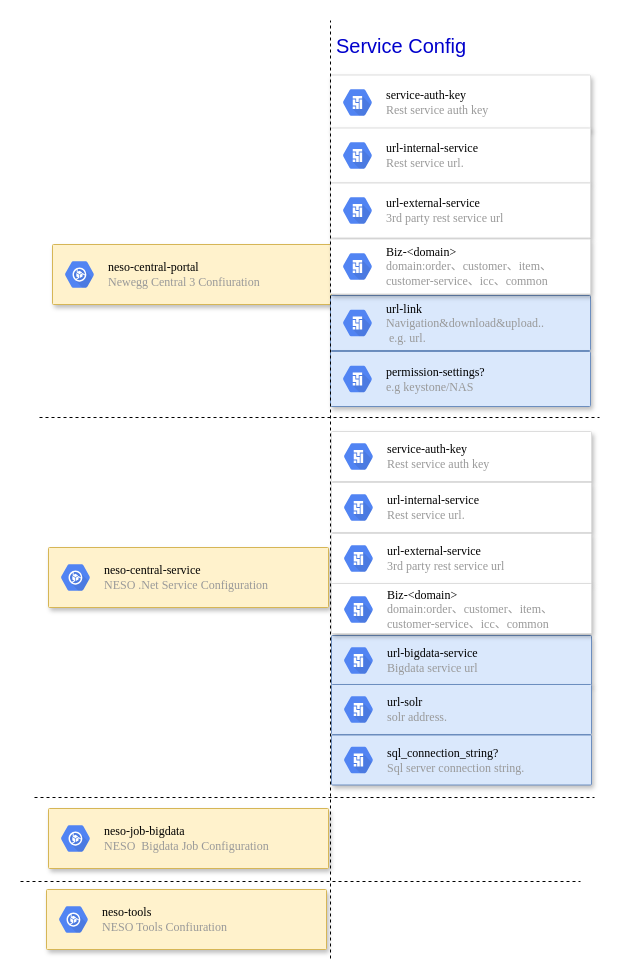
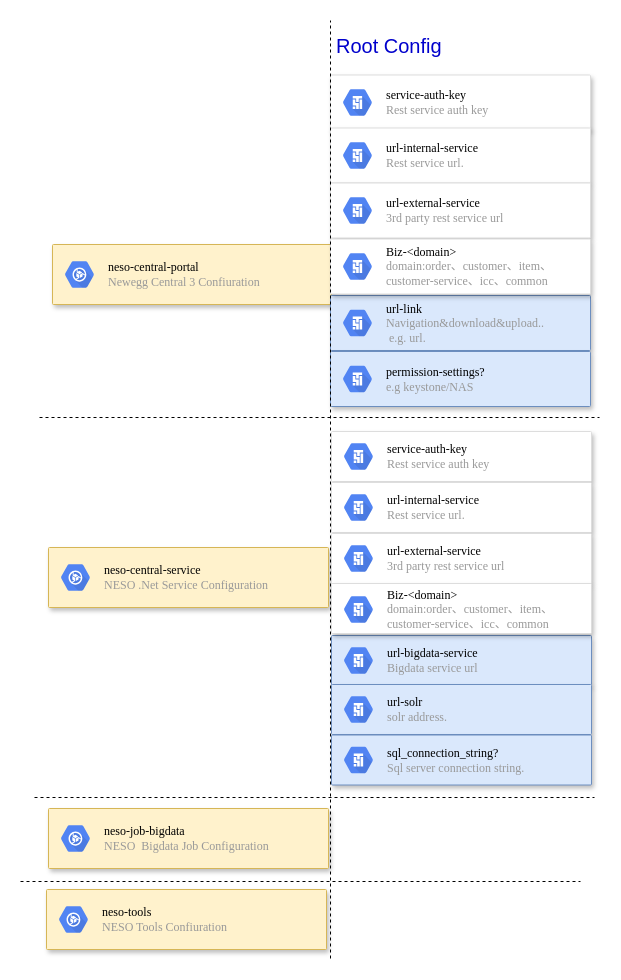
node "Service Config": label "Service Config" -> "Root Config"
